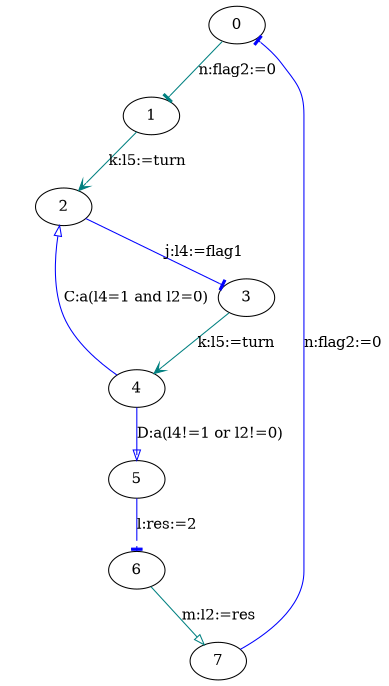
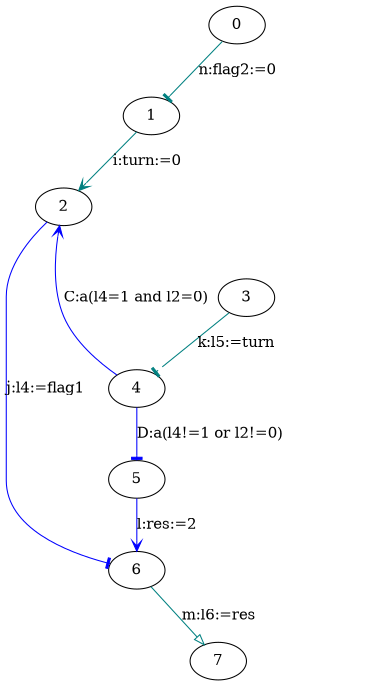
edge "1" -> "2": label "k:l5:=turn" -> "i:turn:=0"
edge "2" -> "3": now "2" -> "6"
edge "4" -> "2": arrowhead onormal -> vee
edge "3" -> "4": arrowhead vee -> tee
edge "7" -> "0": removed, label "n:flag2:=0"
edge "4" -> "5": arrowhead onormal -> tee
edge "5" -> "6": arrowhead tee -> vee
edge "6" -> "7": label "m:l2:=res" -> "m:l6:=res"
